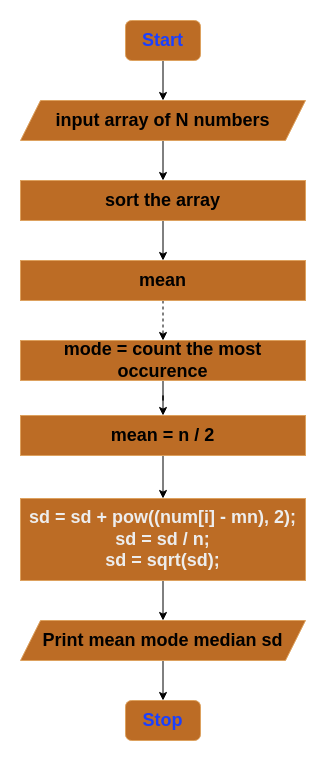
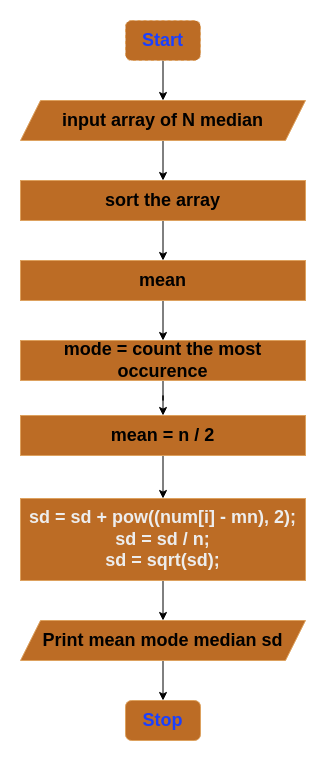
node "Start": style solid -> dashed
node "input array of N numbers": label "input array of N numbers" -> "input array of N median"
edge "mean" -> "mode = count the most occurence": style dashed -> solid
